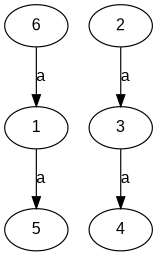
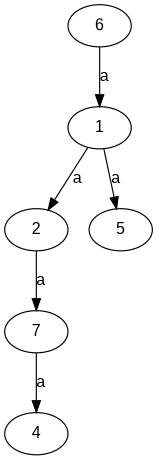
node "3": label "3" -> "7"
edge "1" -> "2": added, label "a"
